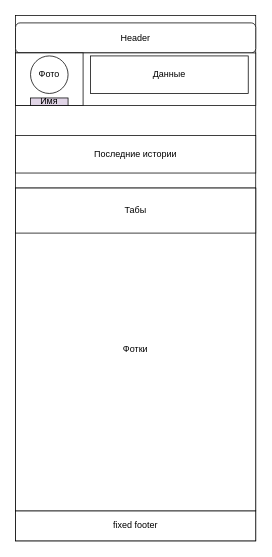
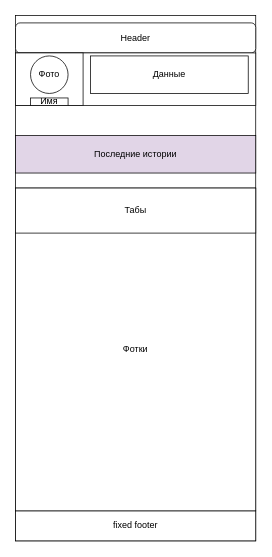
node "Имя": fillcolor #e1d5e7 -> #ffffff
node "Последние истории": fillcolor #ffffff -> #e1d5e7
